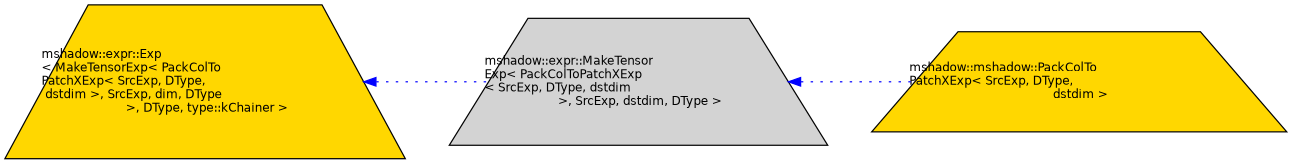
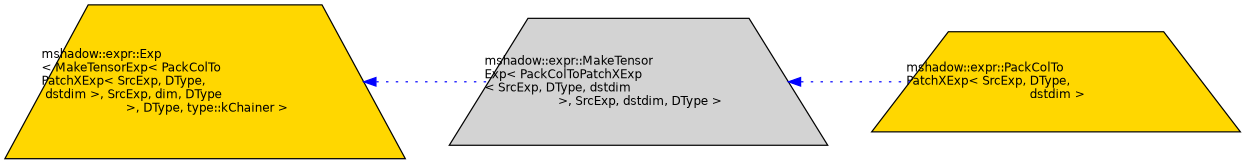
node "mshadow::mshadow::PackColTo PatchXExp< SrcExp, DType, dstdim >": label "mshadow::mshadow::PackColTo PatchXExp< SrcExp, DType, dstdim >" -> "mshadow::expr::PackColTo PatchXExp< SrcExp, DType, dstdim >"
